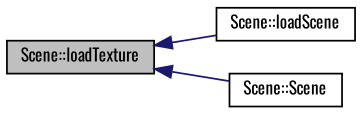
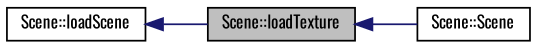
edge "Scene::loadScene" -> "Scene::loadTexture": reversed
